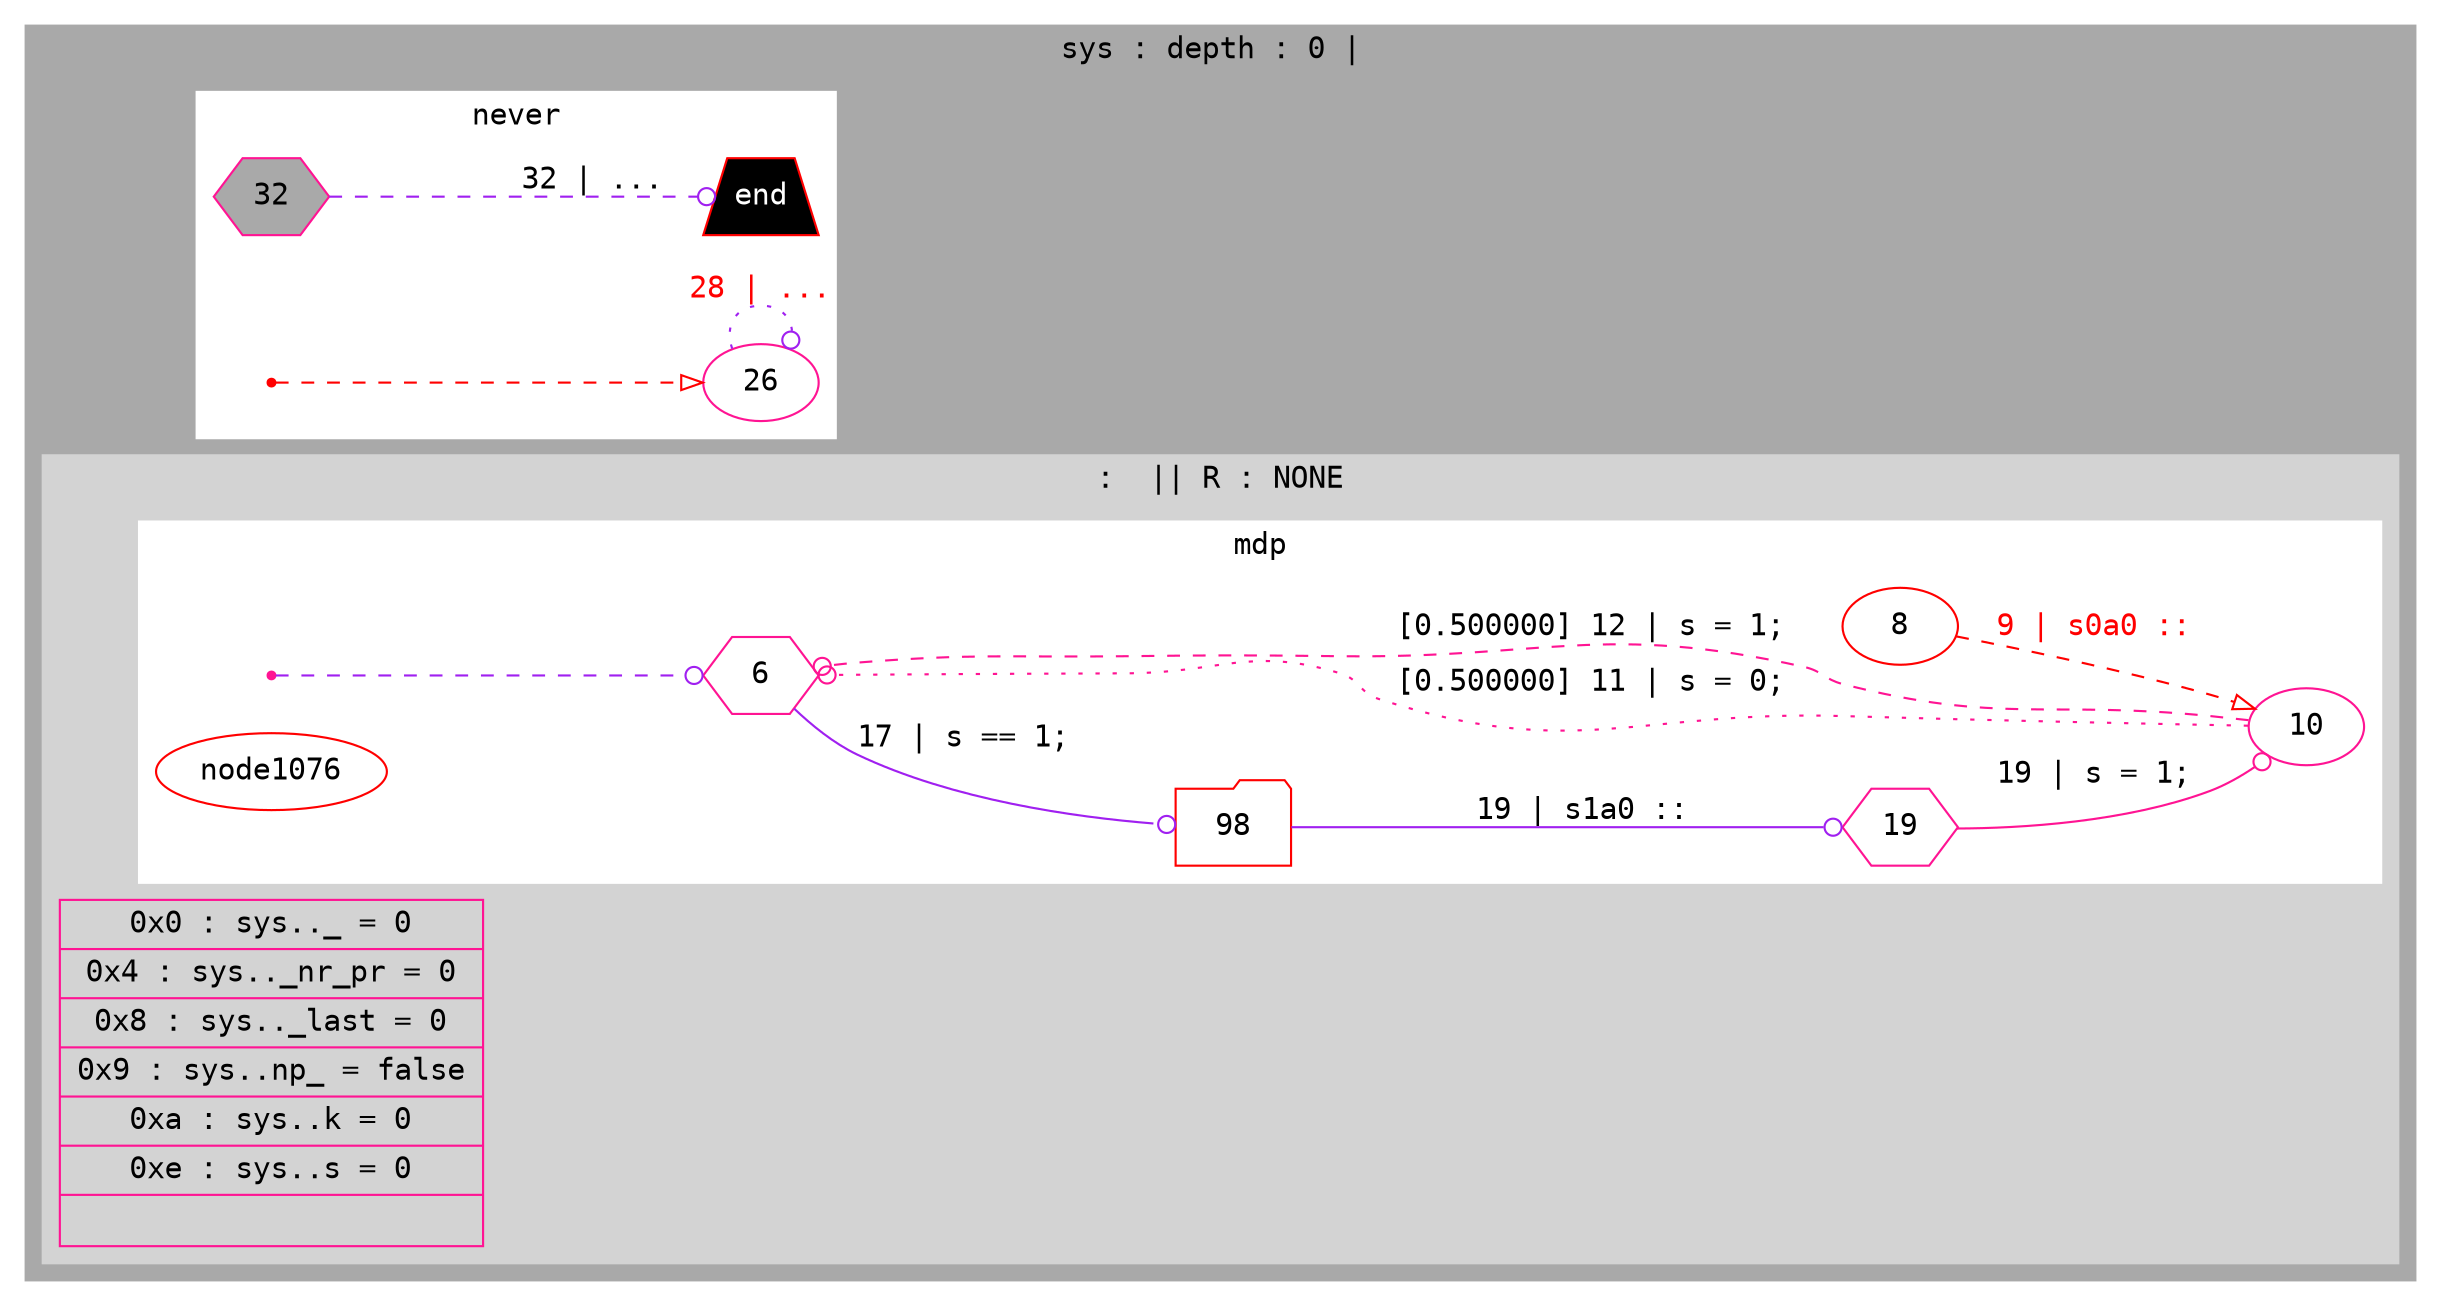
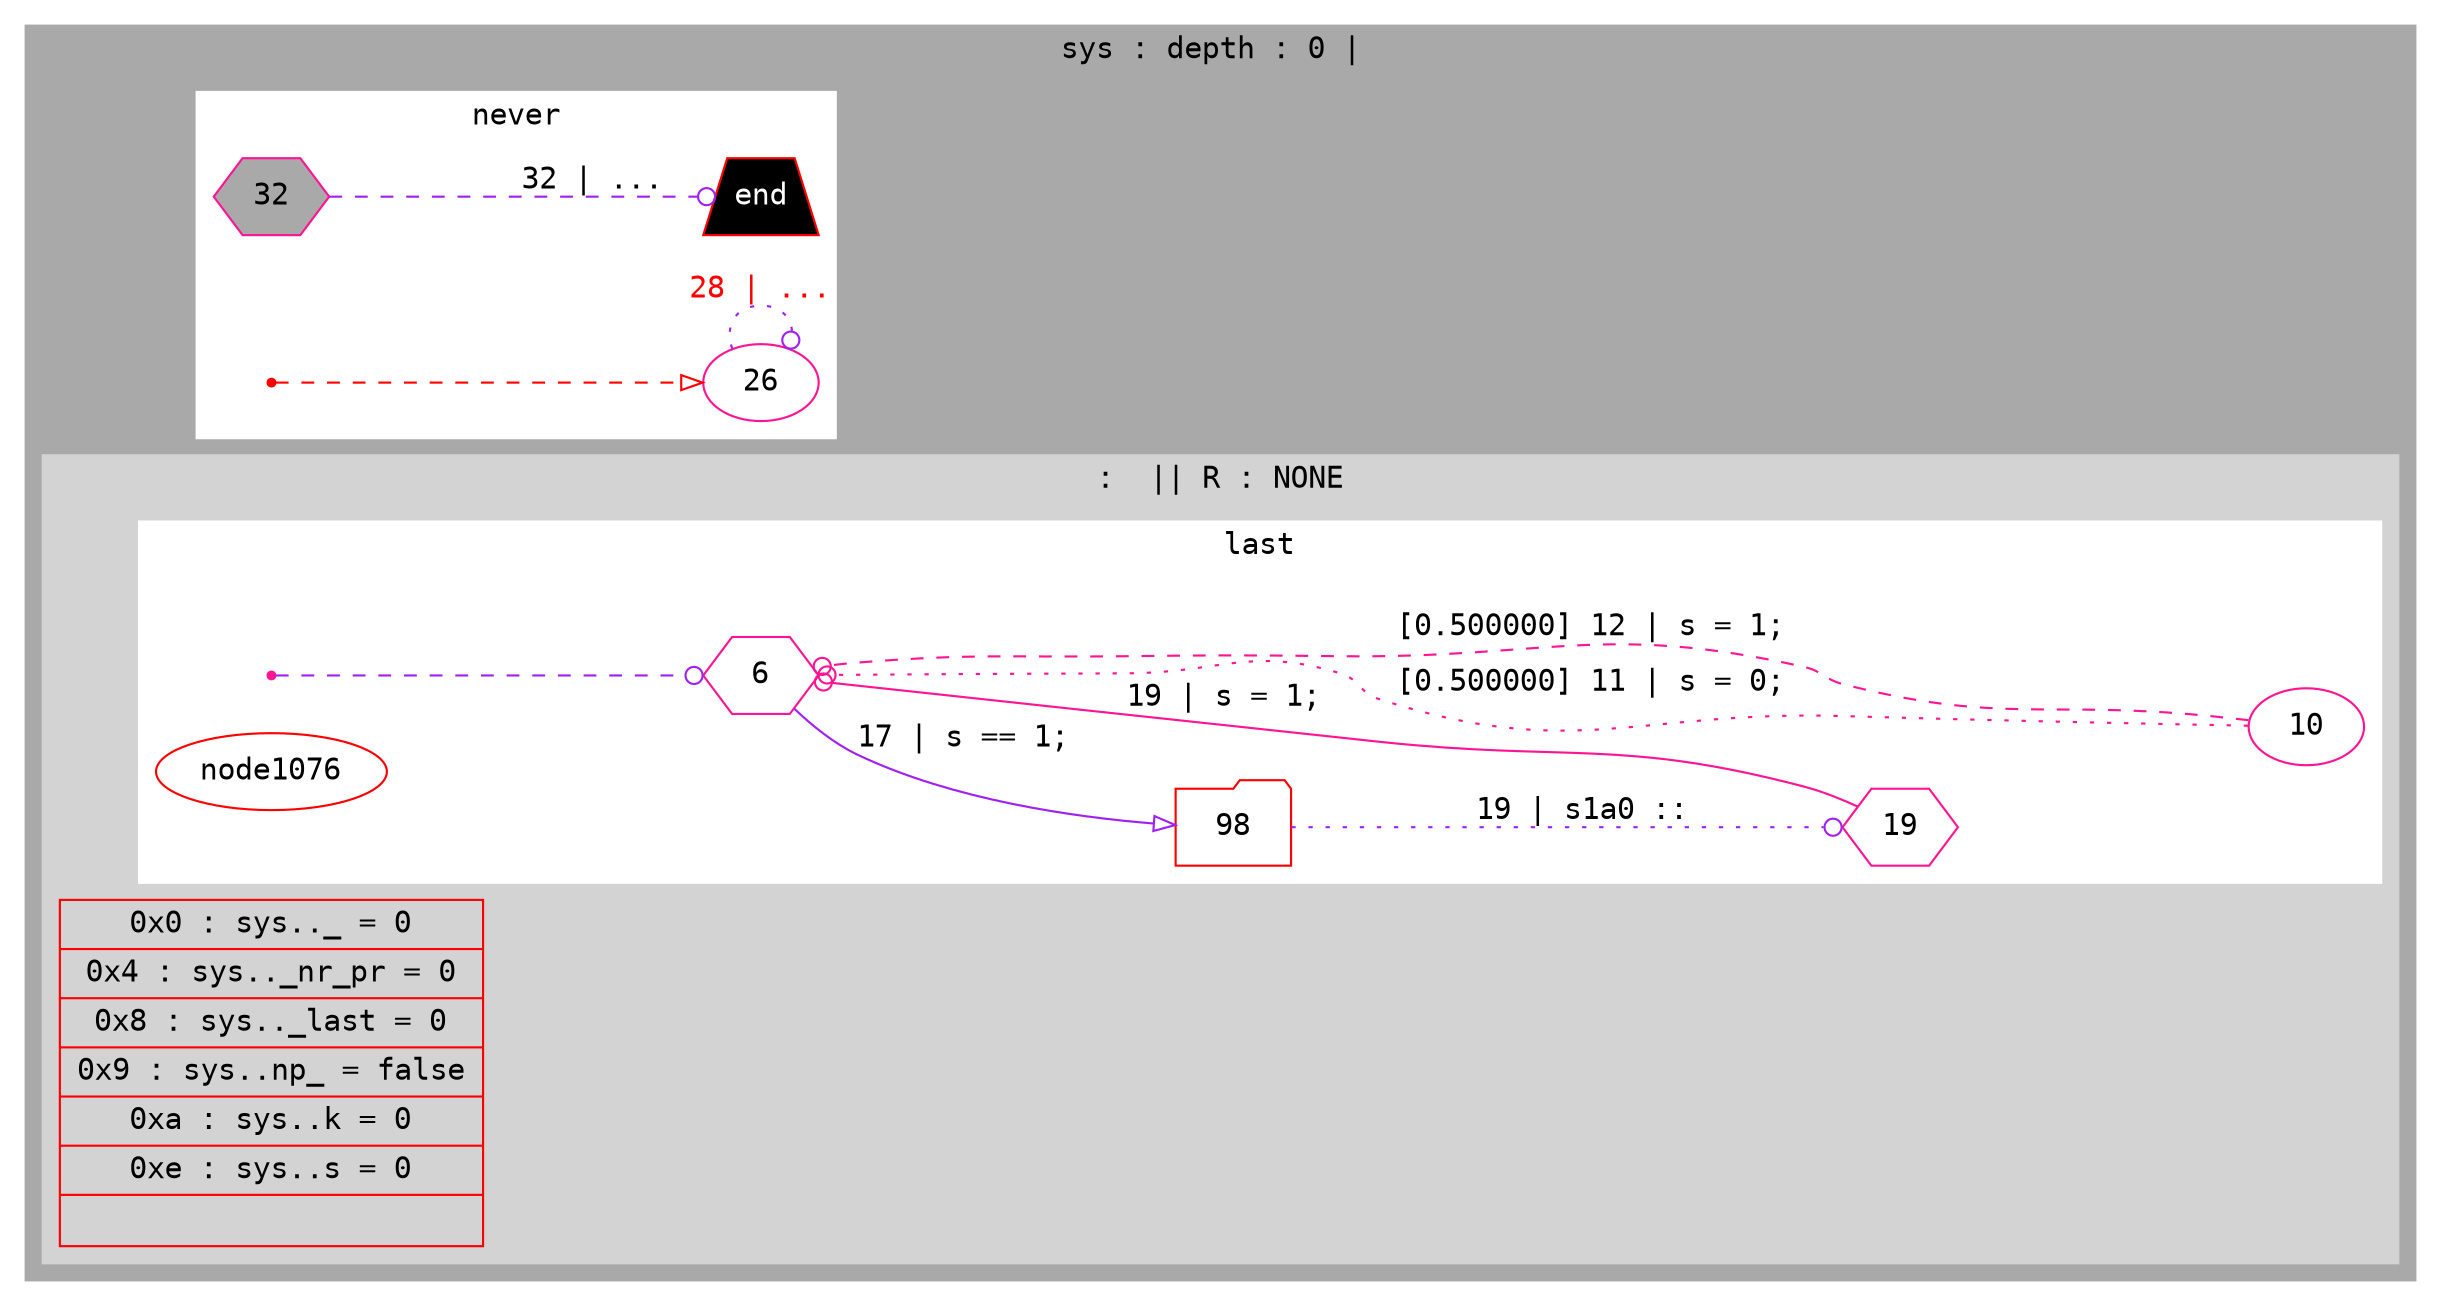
cluster "mdp": label "mdp" -> "last"
node "8": removed
edge "6" -> "98": arrowhead odot -> onormal
edge "19" -> "10": now "19" -> "6"
edge "98" -> "19": style solid -> dotted
node "0x0 : sys.._ = 0": color deeppink -> red
